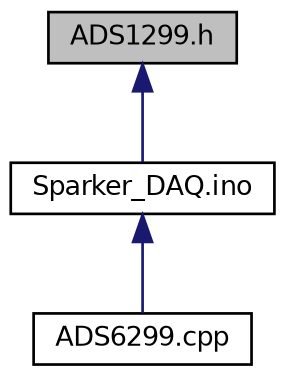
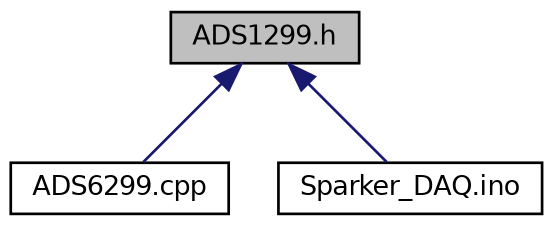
edge "ADS6299.cpp" -> "Sparker_DAQ.ino": now "ADS6299.cpp" -> "ADS1299.h"
